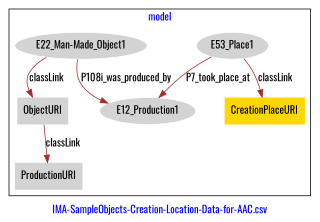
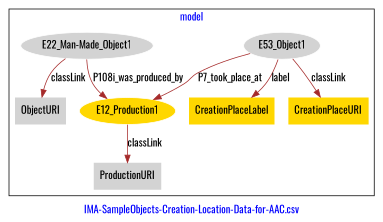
node "E53_Place1": label "E53_Place1" -> "E53_Object1"
node "E12_Production1": fillcolor lightgray -> gold
node "CreationPlaceLabel": added
edge "ObjectURI" -> "ProductionURI": now "E12_Production1" -> "ProductionURI"
